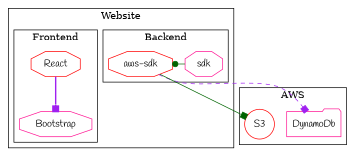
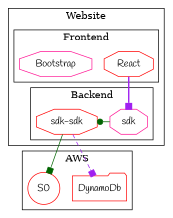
node "aws-sdk": label "aws-sdk" -> "sdk-sdk"
edge "React" -> "Bootstrap": now "React" -> "sdk"
node "S3": label "S3" -> "S0"
node "DynamoDb": color deeppink -> red
